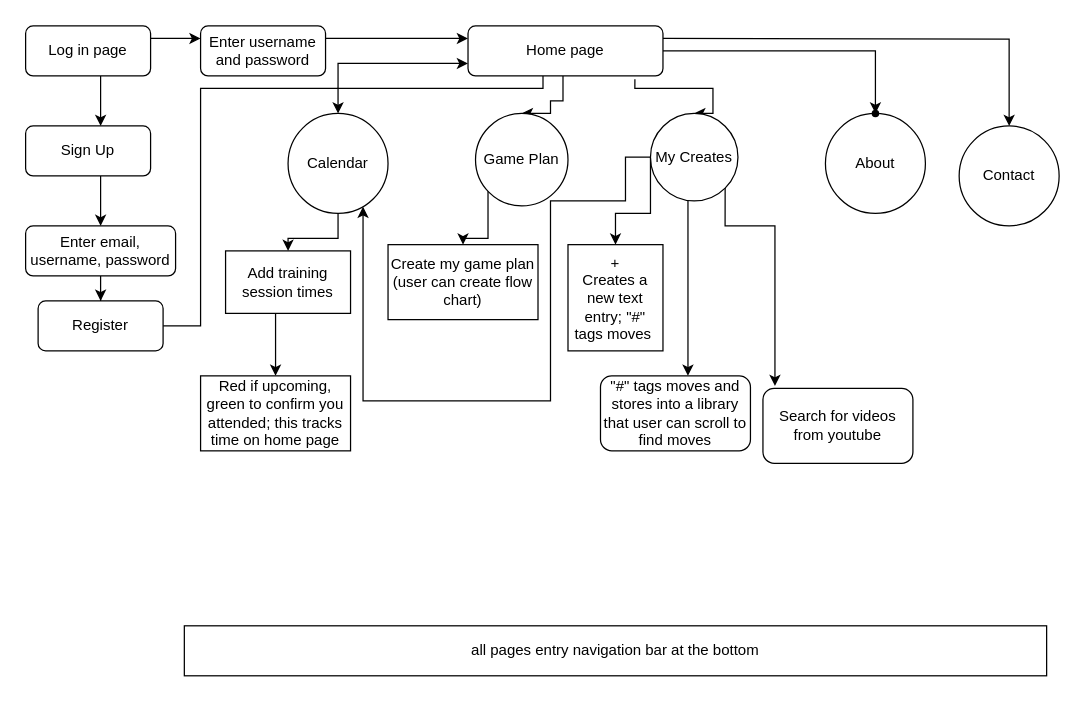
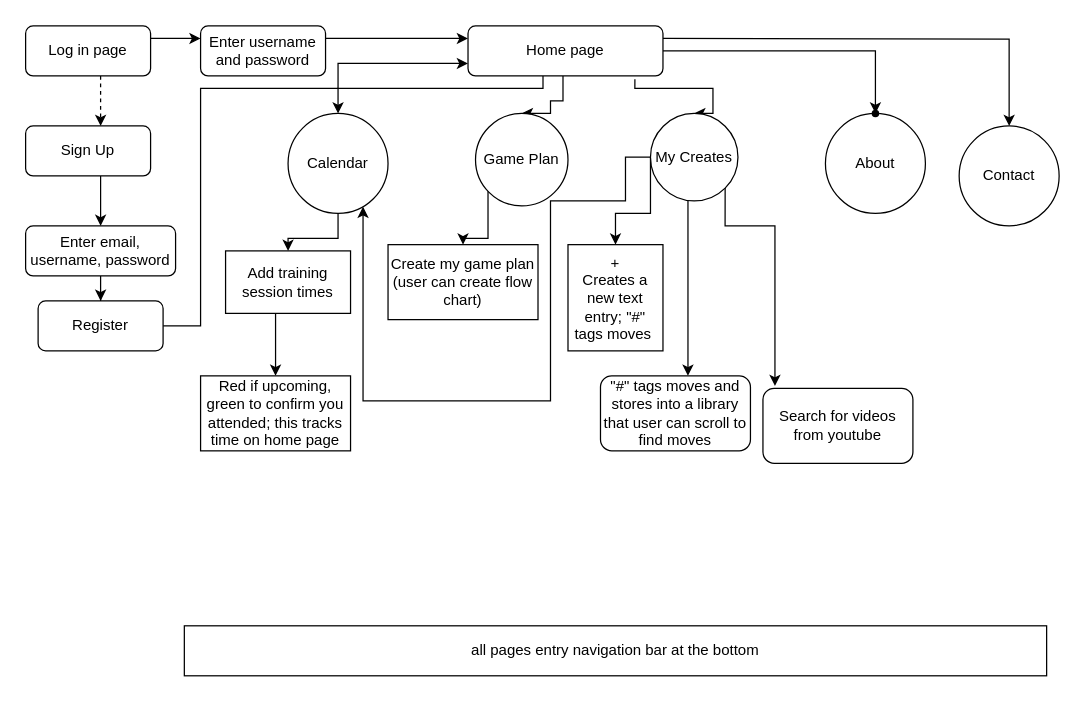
edge "Log in page" -> "Sign Up": style solid -> dashed
